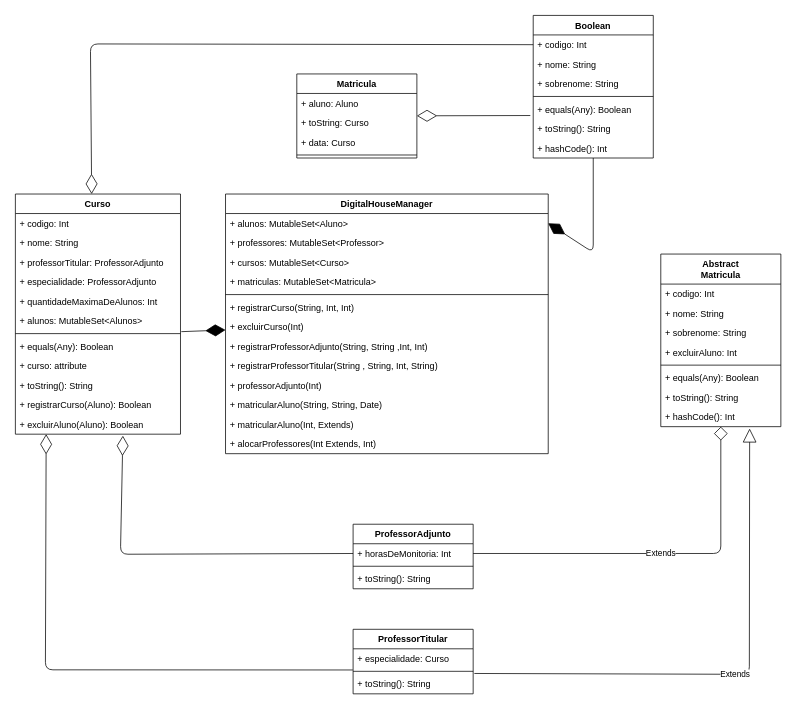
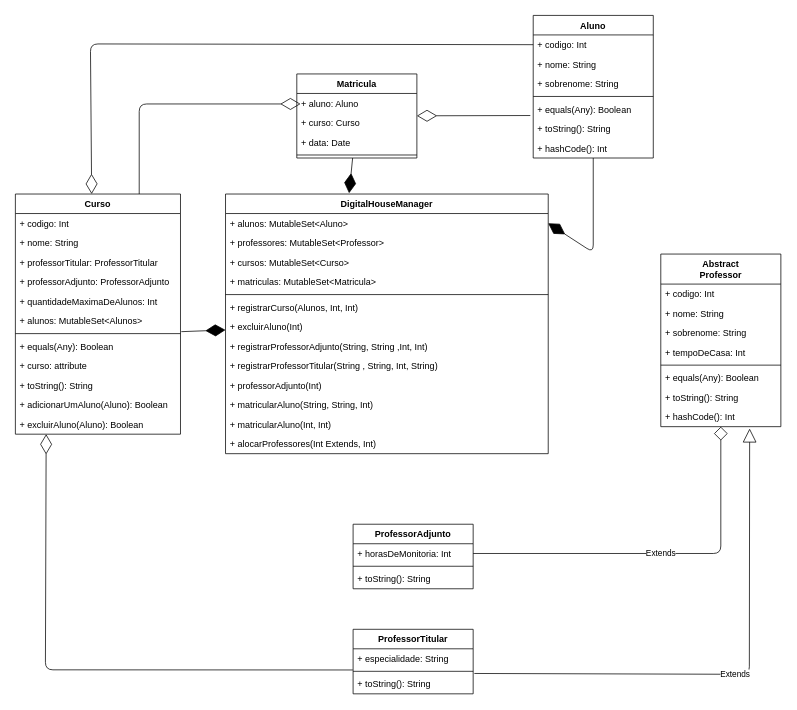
node "Boolean": label "Boolean" -> "Aluno"
edge "Curso" -> "+ aluno: Aluno": added
node "+ toString: Curso": label "+ toString: Curso" -> "+ curso: Curso"
node "+ data: Curso": label "+ data: Curso" -> "+ data: Date"
edge "Matricula" -> "DigitalHouseManager": added
node "+ professorTitular: ProfessorAdjunto": label "+ professorTitular: ProfessorAdjunto" -> "+ professorTitular: ProfessorTitular"
node "Abstract Matricula": label "Abstract Matricula" -> "Abstract Professor"
node "+ especialidade: ProfessorAdjunto": label "+ especialidade: ProfessorAdjunto" -> "+ professorAdjunto: ProfessorAdjunto"
node "+ registrarCurso(String, Int, Int)": label "+ registrarCurso(String, Int, Int)" -> "+ registrarCurso(Alunos, Int, Int)"
node "+ excluirCurso(Int)": label "+ excluirCurso(Int)" -> "+ excluirAluno(Int)"
node "+ excluirAluno: Int": label "+ excluirAluno: Int" -> "+ tempoDeCasa: Int"
node "+ registrarCurso(Aluno): Boolean": label "+ registrarCurso(Aluno): Boolean" -> "+ adicionarUmAluno(Aluno): Boolean"
node "+ matricularAluno(String, String, Date)": label "+ matricularAluno(String, String, Date)" -> "+ matricularAluno(String, String, Int)"
node "+ matricularAluno(Int, Extends)": label "+ matricularAluno(Int, Extends)" -> "+ matricularAluno(Int, Int)"
edge "+ horasDeMonitoria: Int" -> "+ excluirAluno(Aluno): Boolean": removed
node "+ especialidade: Curso": label "+ especialidade: Curso" -> "+ especialidade: String"
